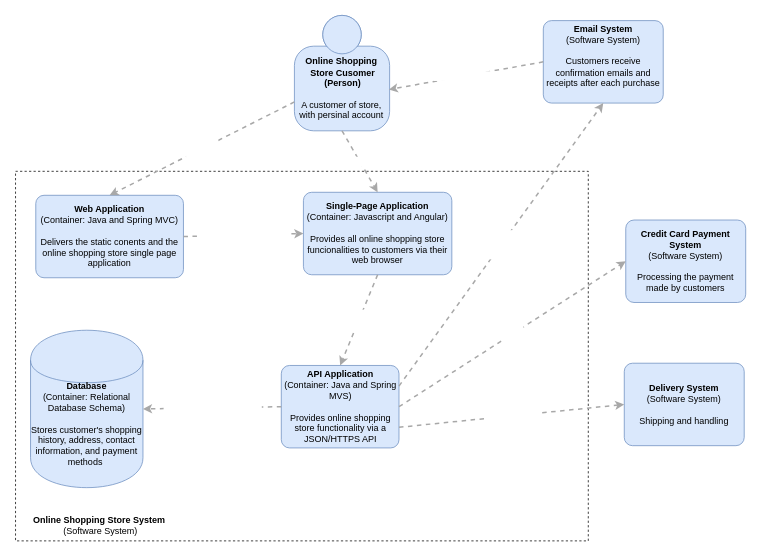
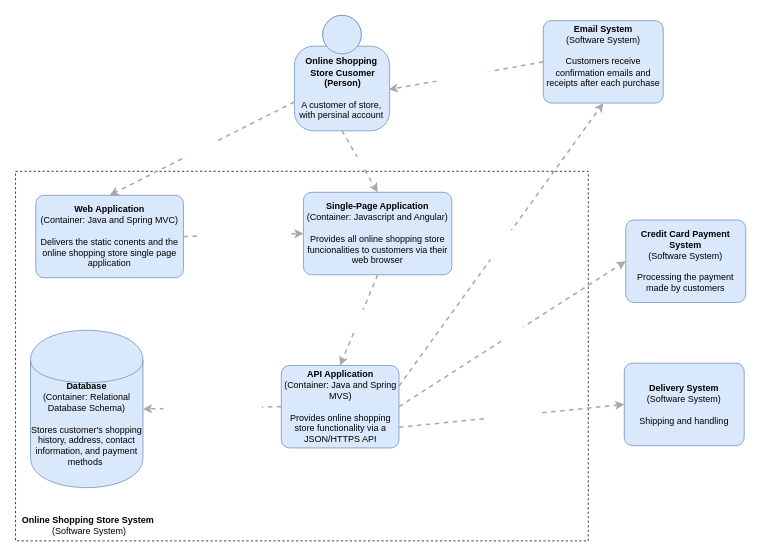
node "Online Shopping Store System (Software System)": moved (100, 525) -> (89, 525)
